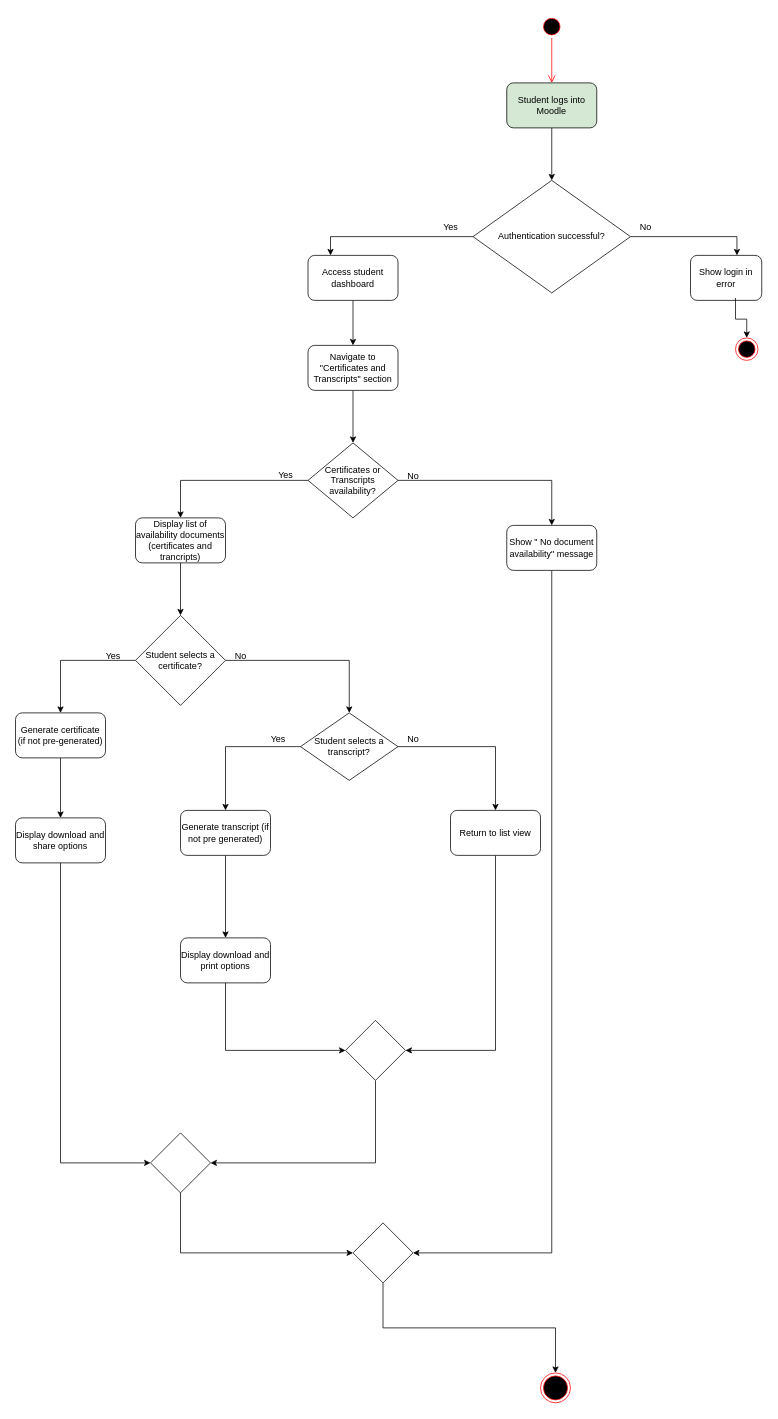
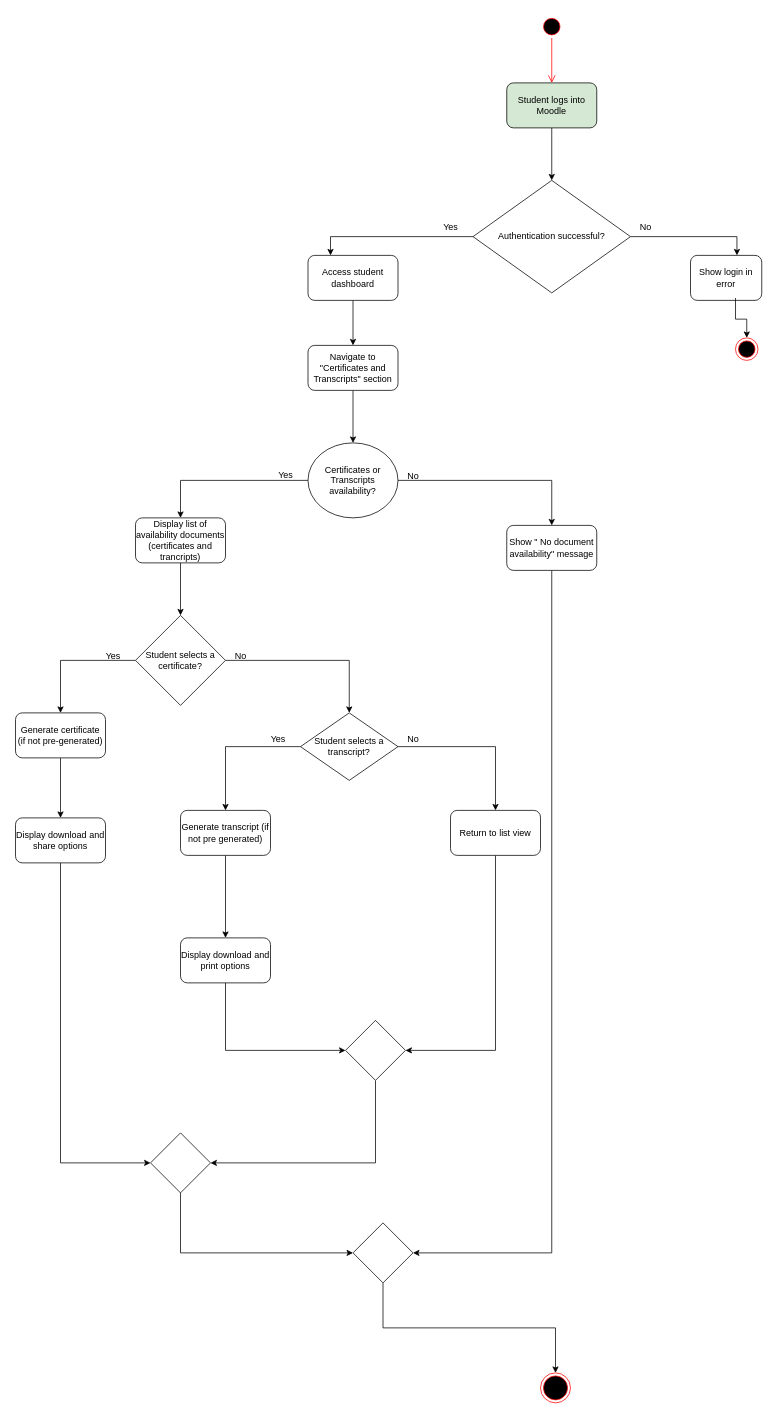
node "Certificates or Transcripts availability?": shape diamond -> ellipse
